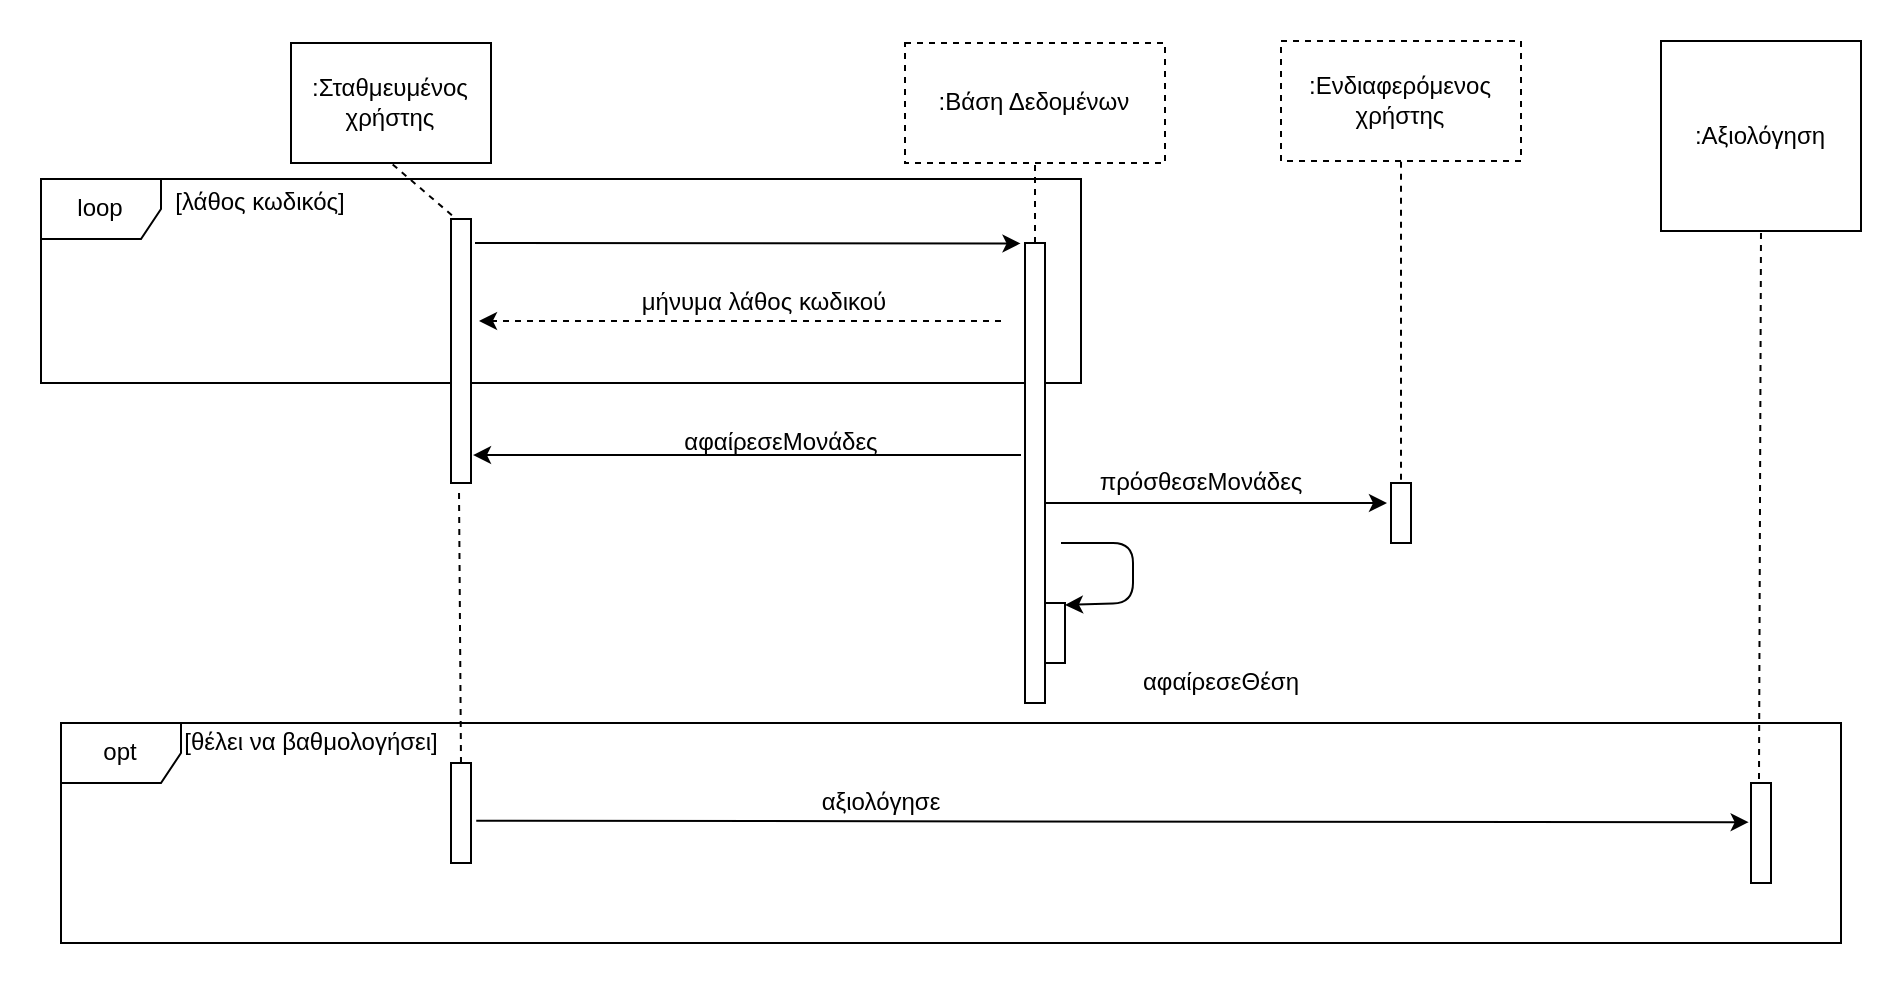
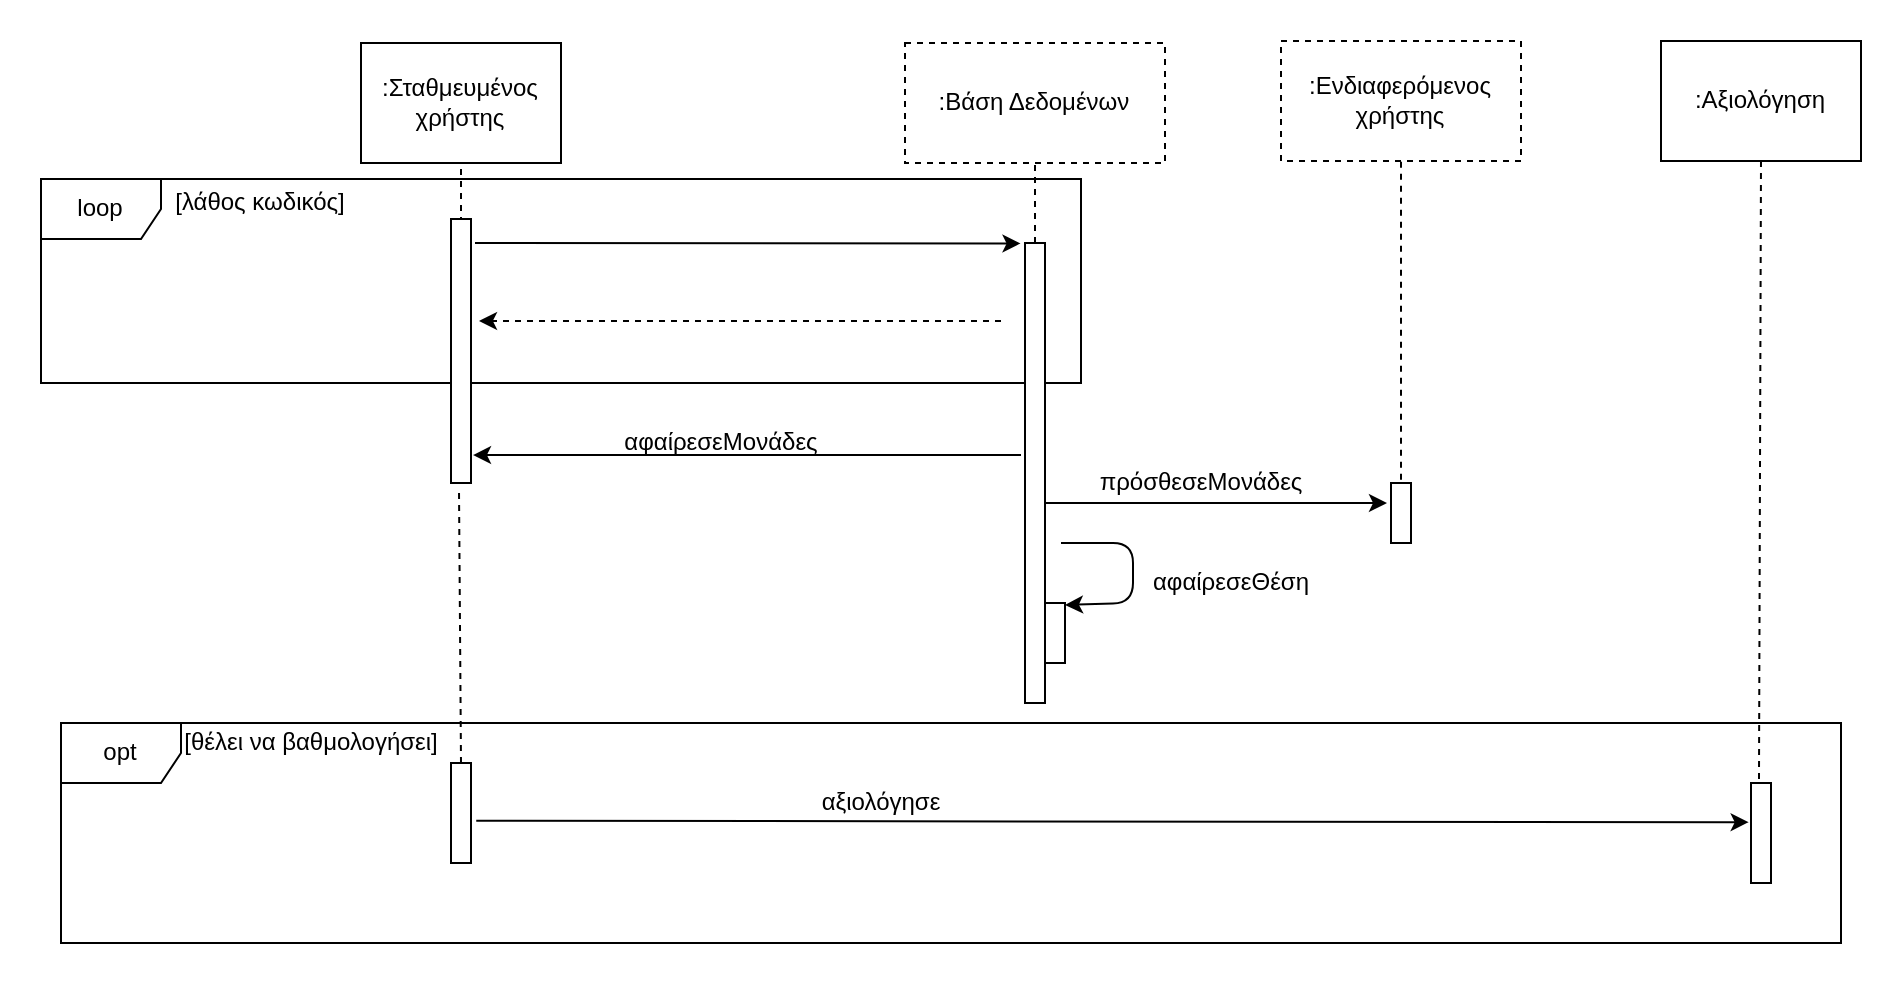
node ":Σταθμευμένος χρήστης": moved (391, 103) -> (461, 103)
node ":Αξιολόγηση": size 200x190 -> 200x120
node "μήνυμα λάθος κωδικού": removed
node "αφαίρεσεΜονάδες": moved (781, 443) -> (721, 443)
node "αφαίρεσεΘέση": moved (1221, 683) -> (1231, 583)
